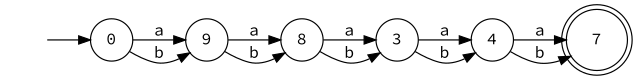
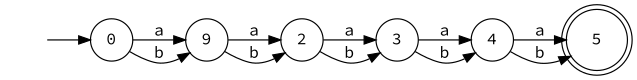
node "8": label "8" -> "2"
node "7": label "7" -> "5"
